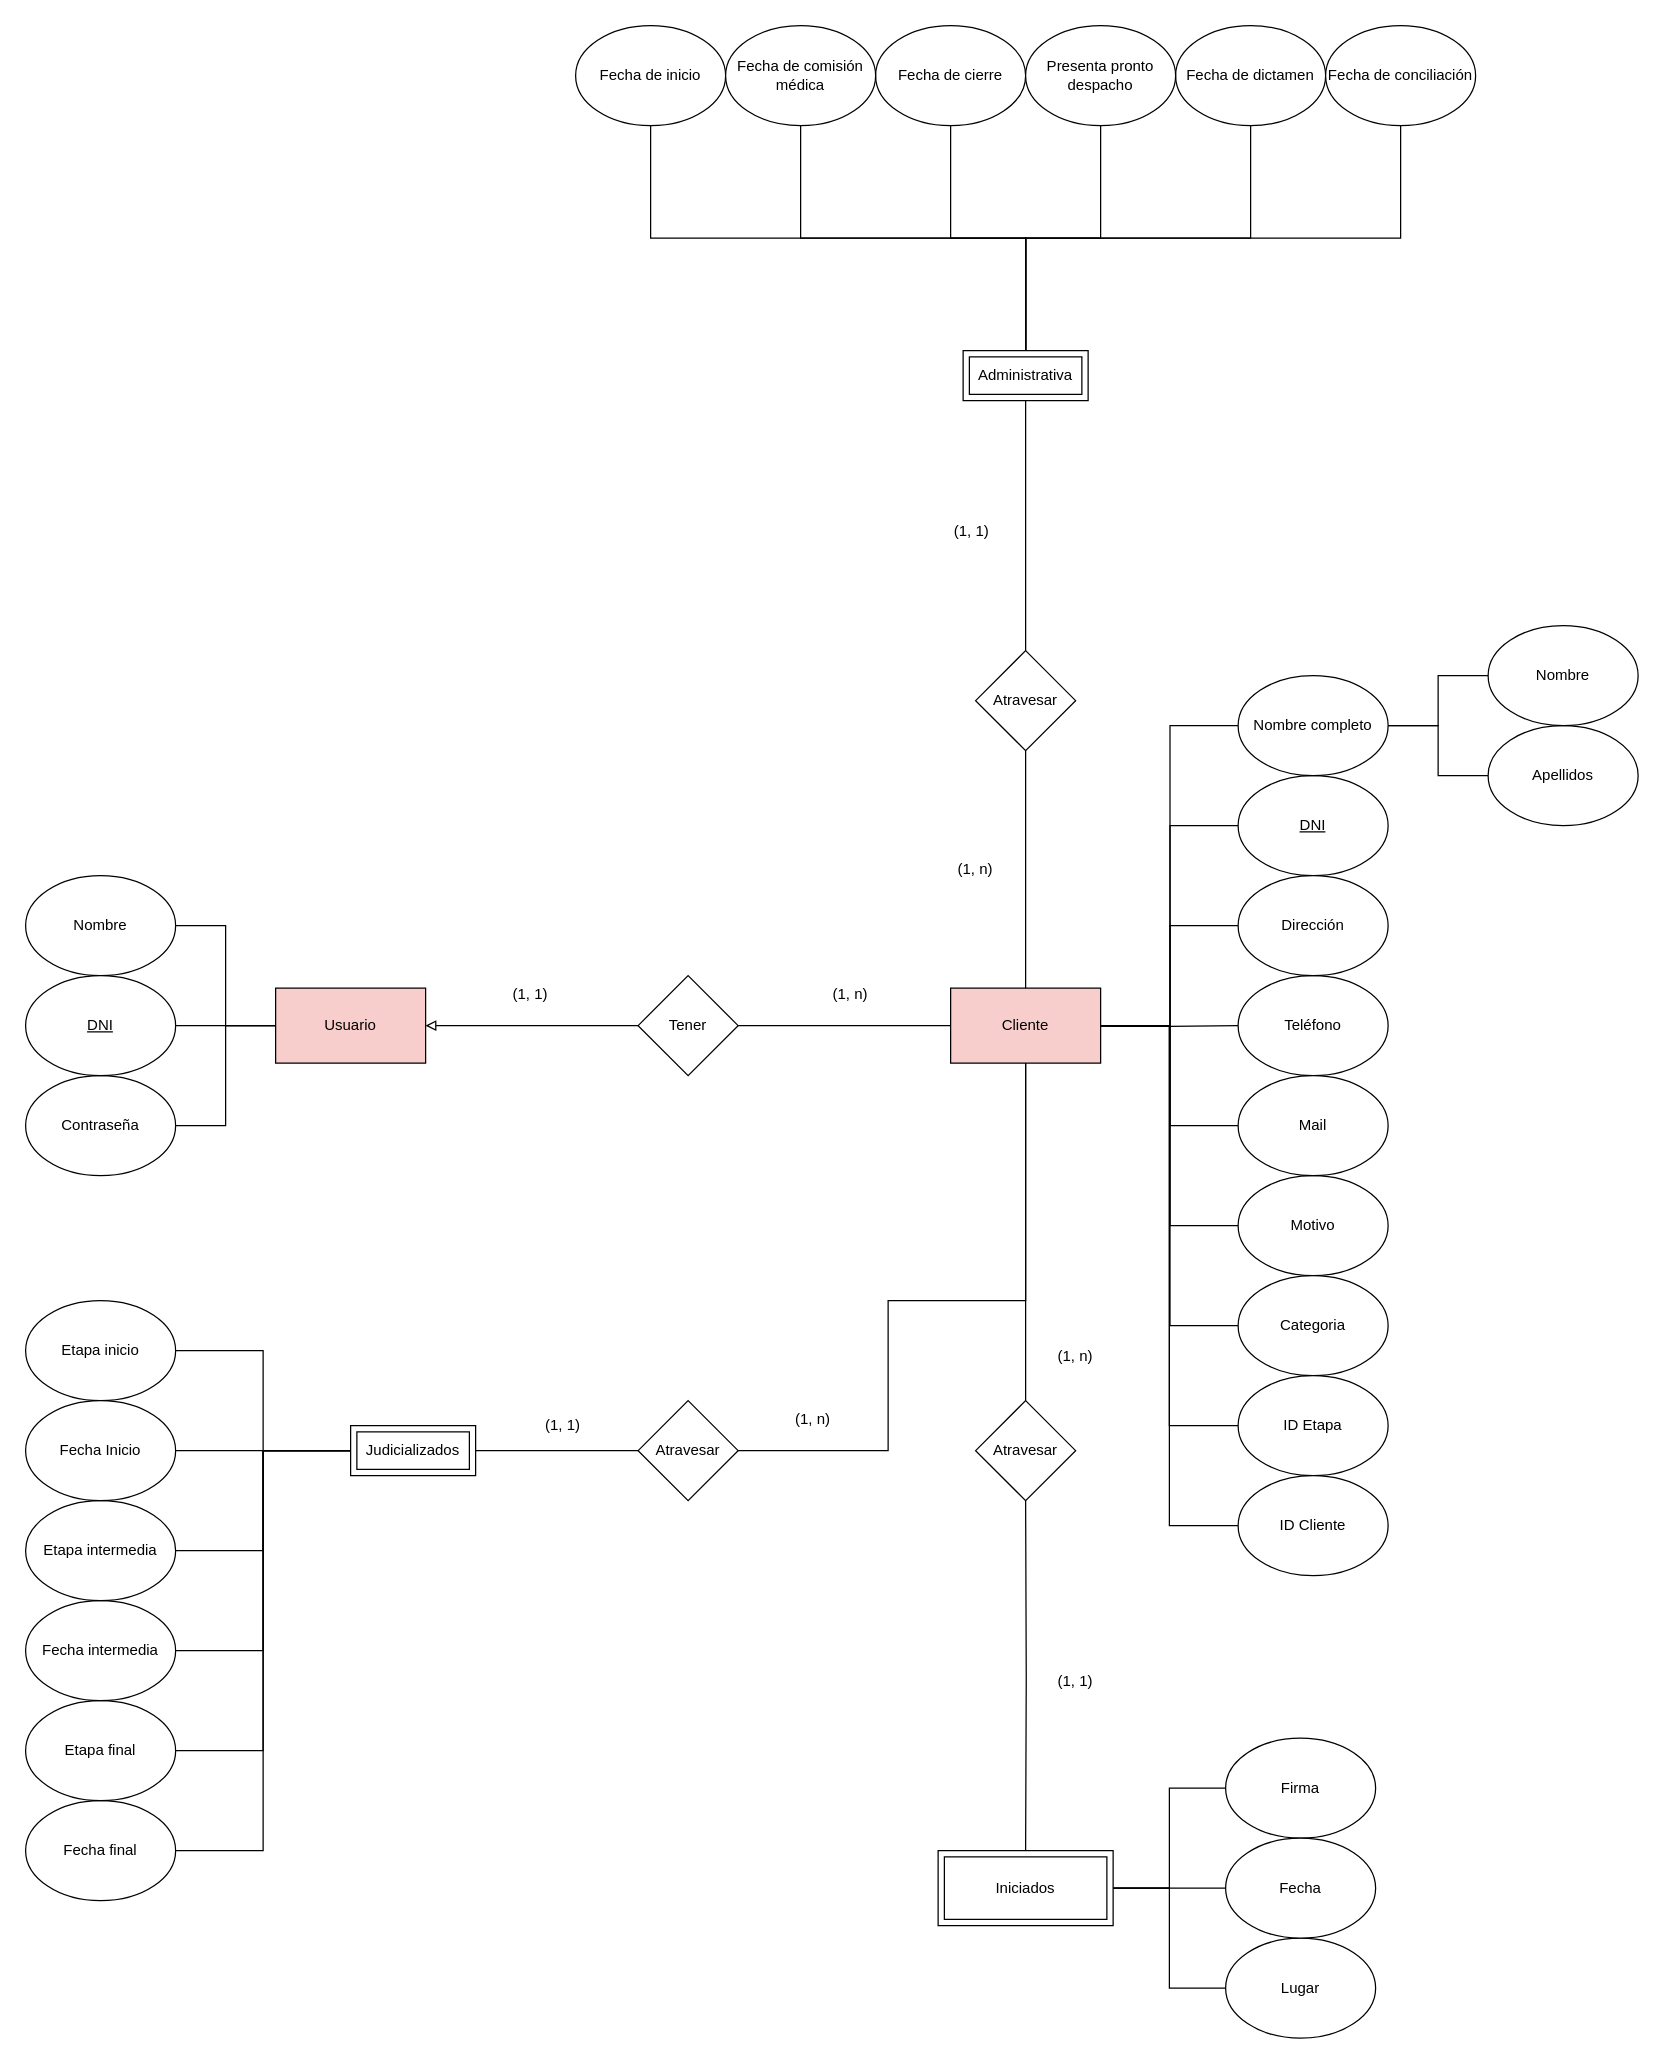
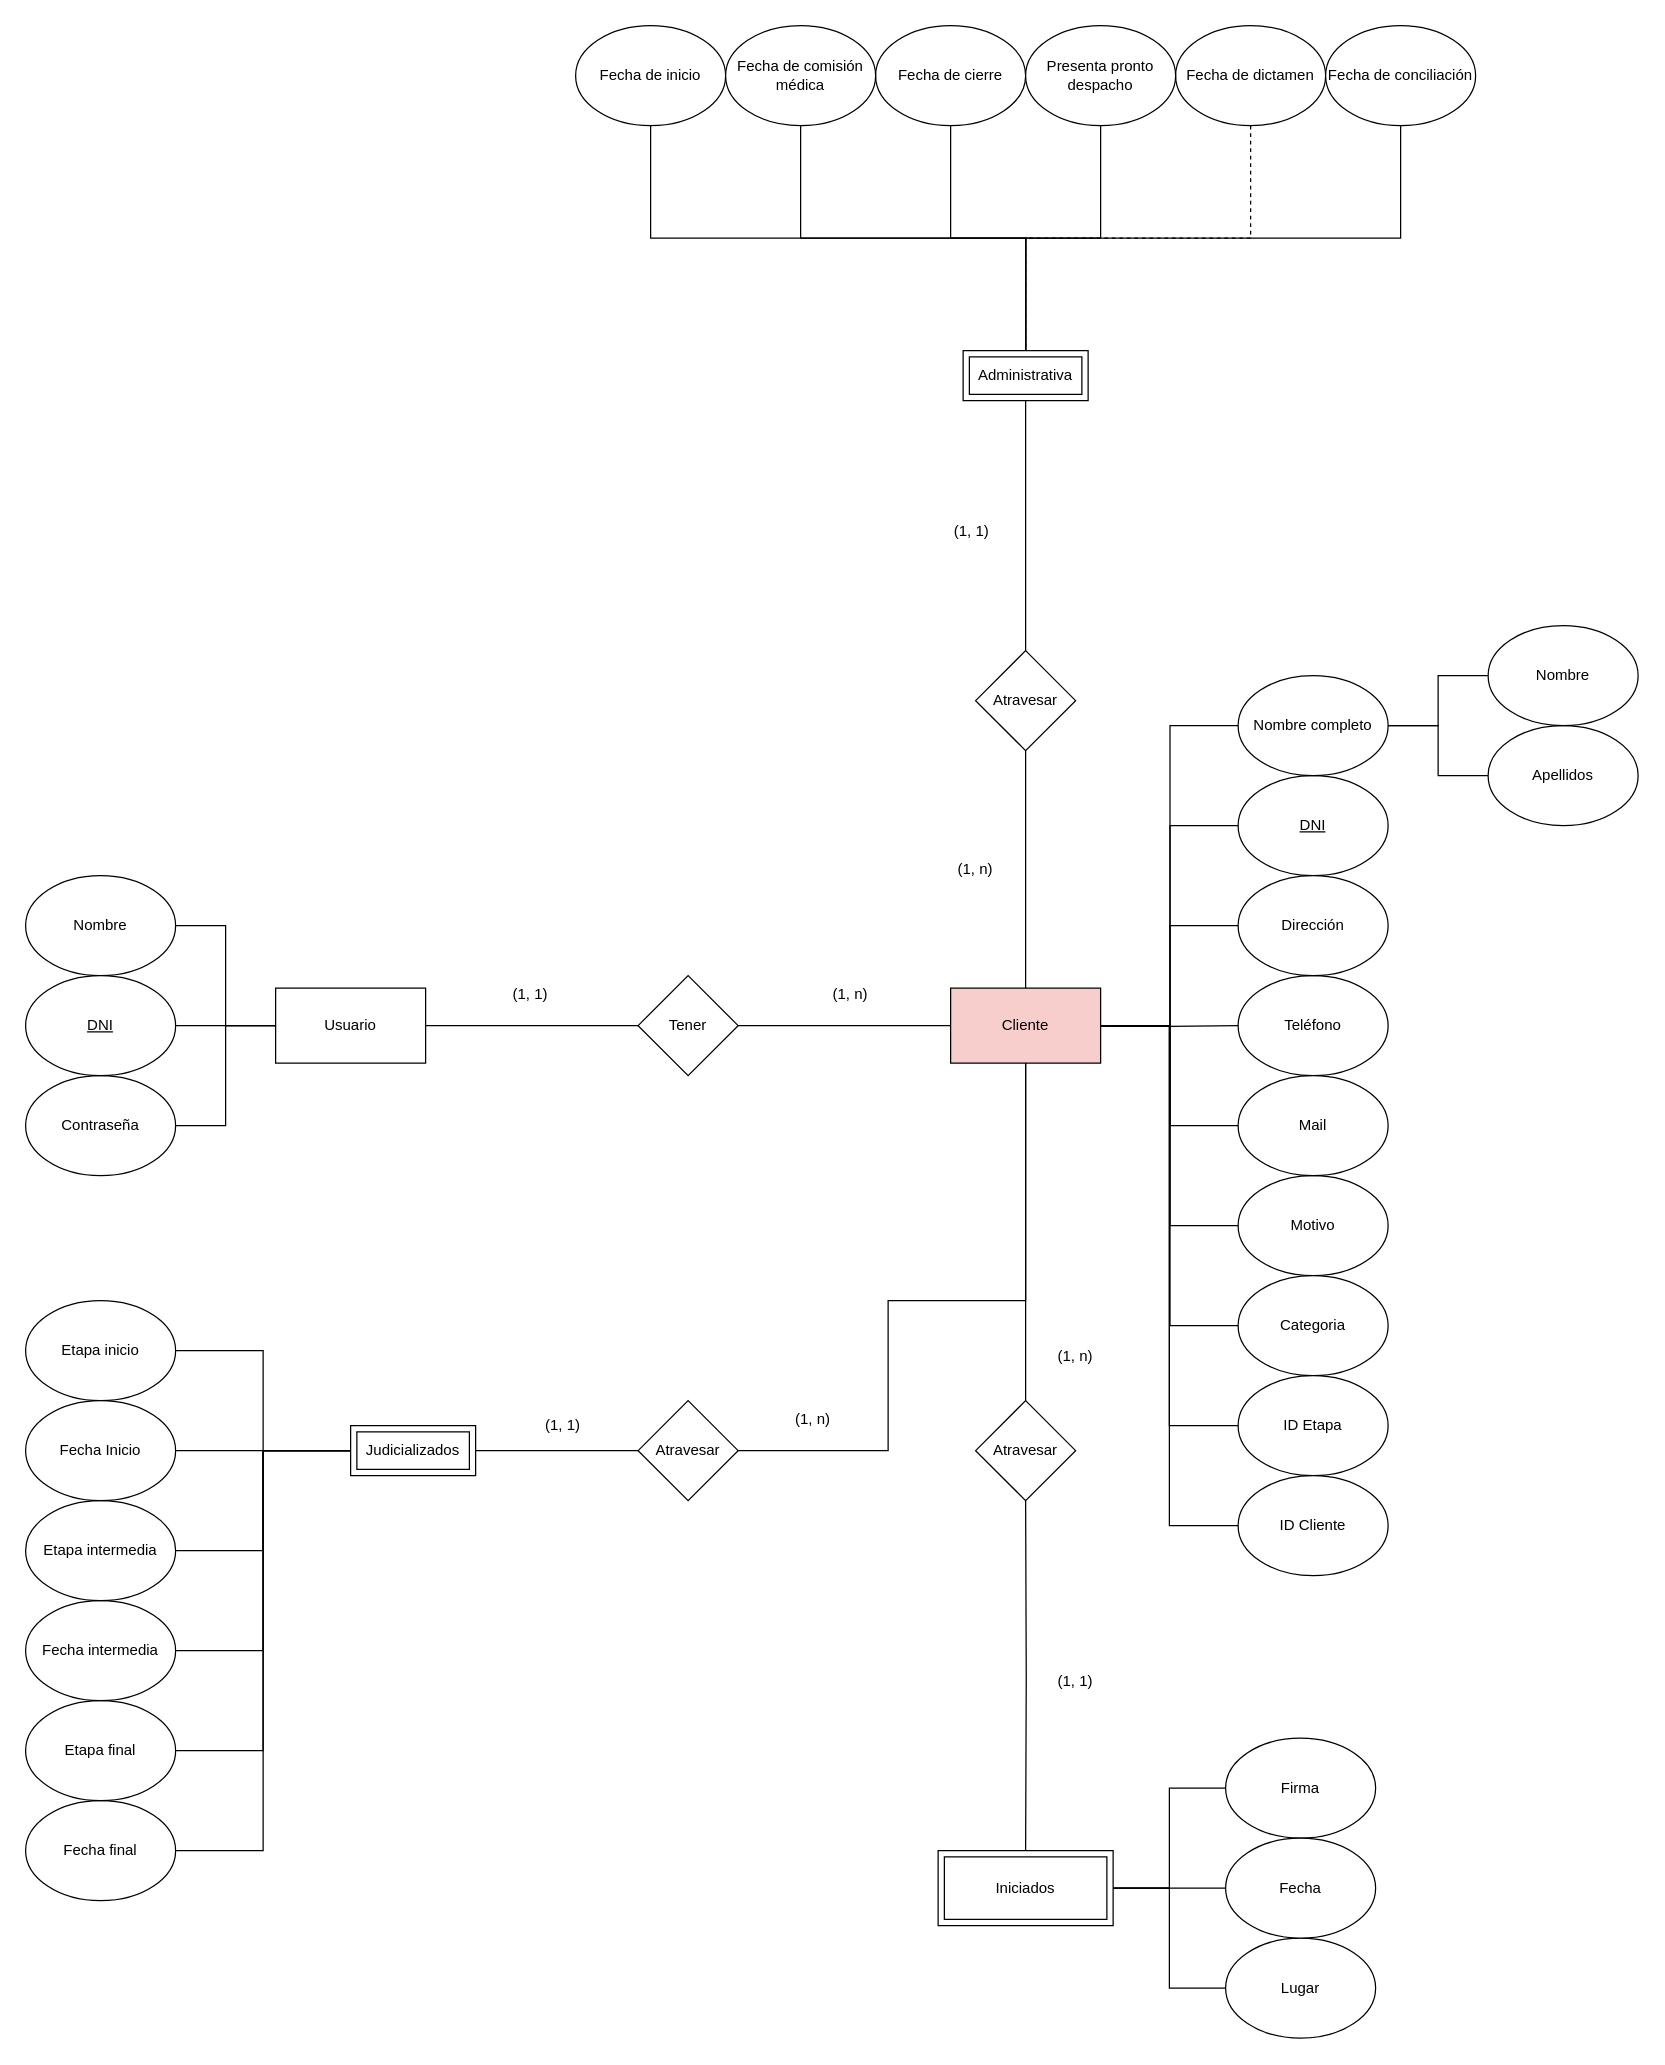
edge "Fecha de dictamen" -- "Administrativa": style solid -> dashed
node "Usuario": fillcolor #f8cecc -> #ffffff
edge "Tener" -> "Usuario": arrowhead block -> none
